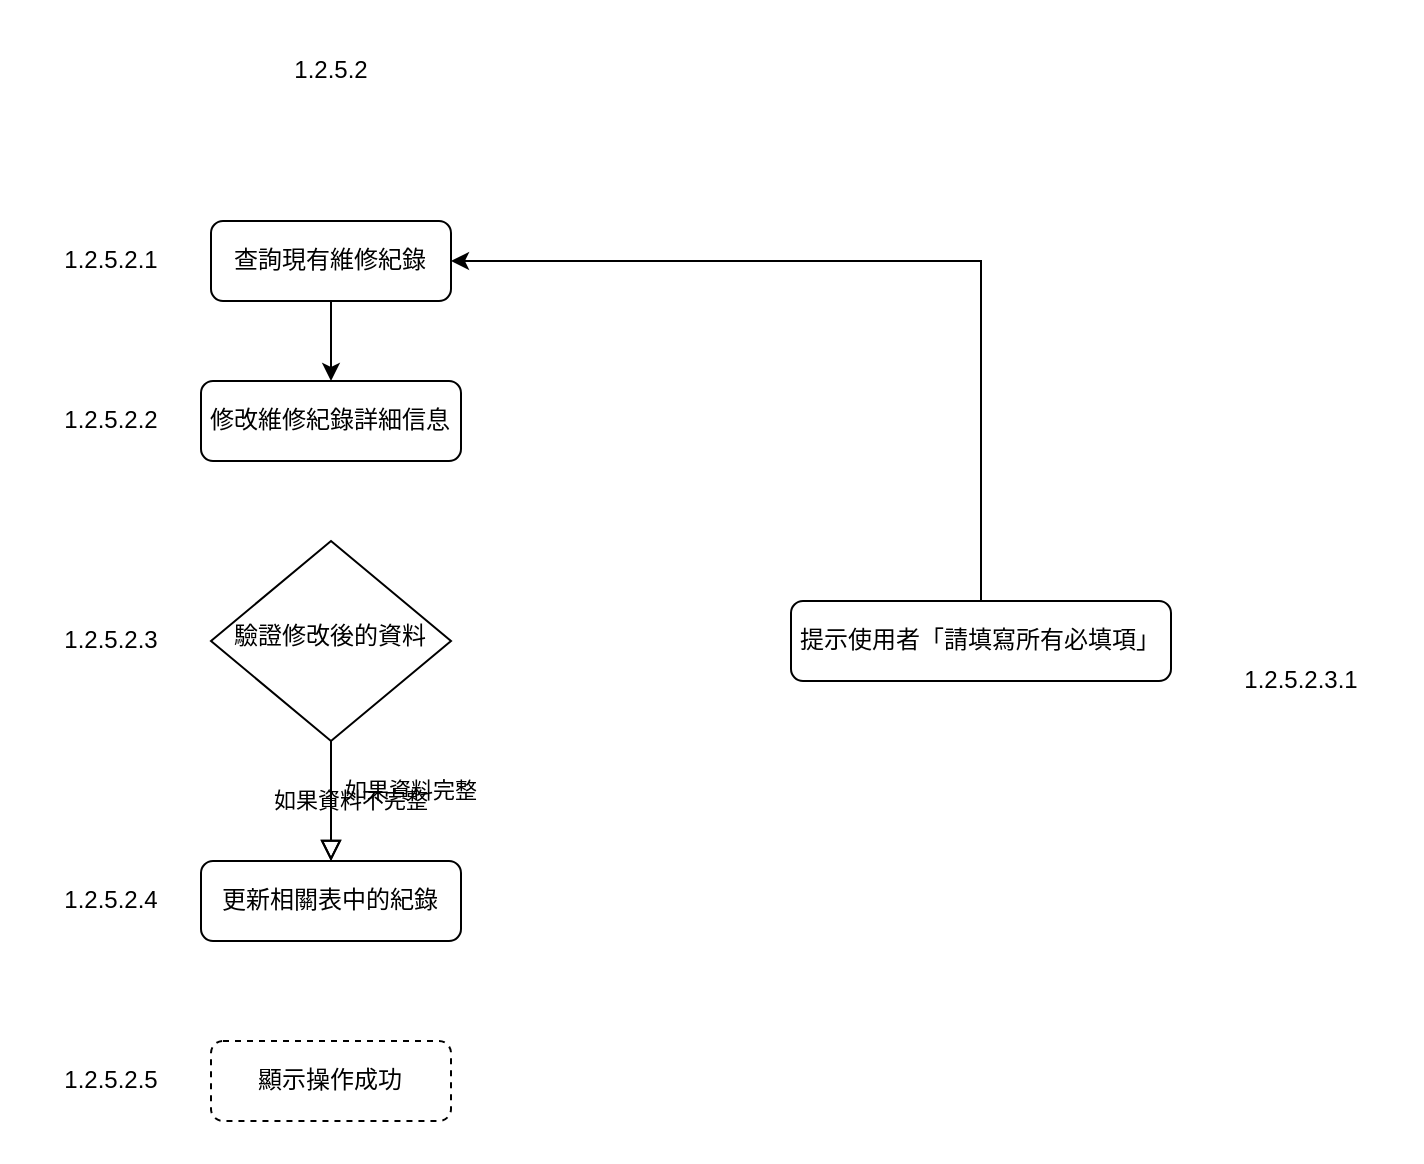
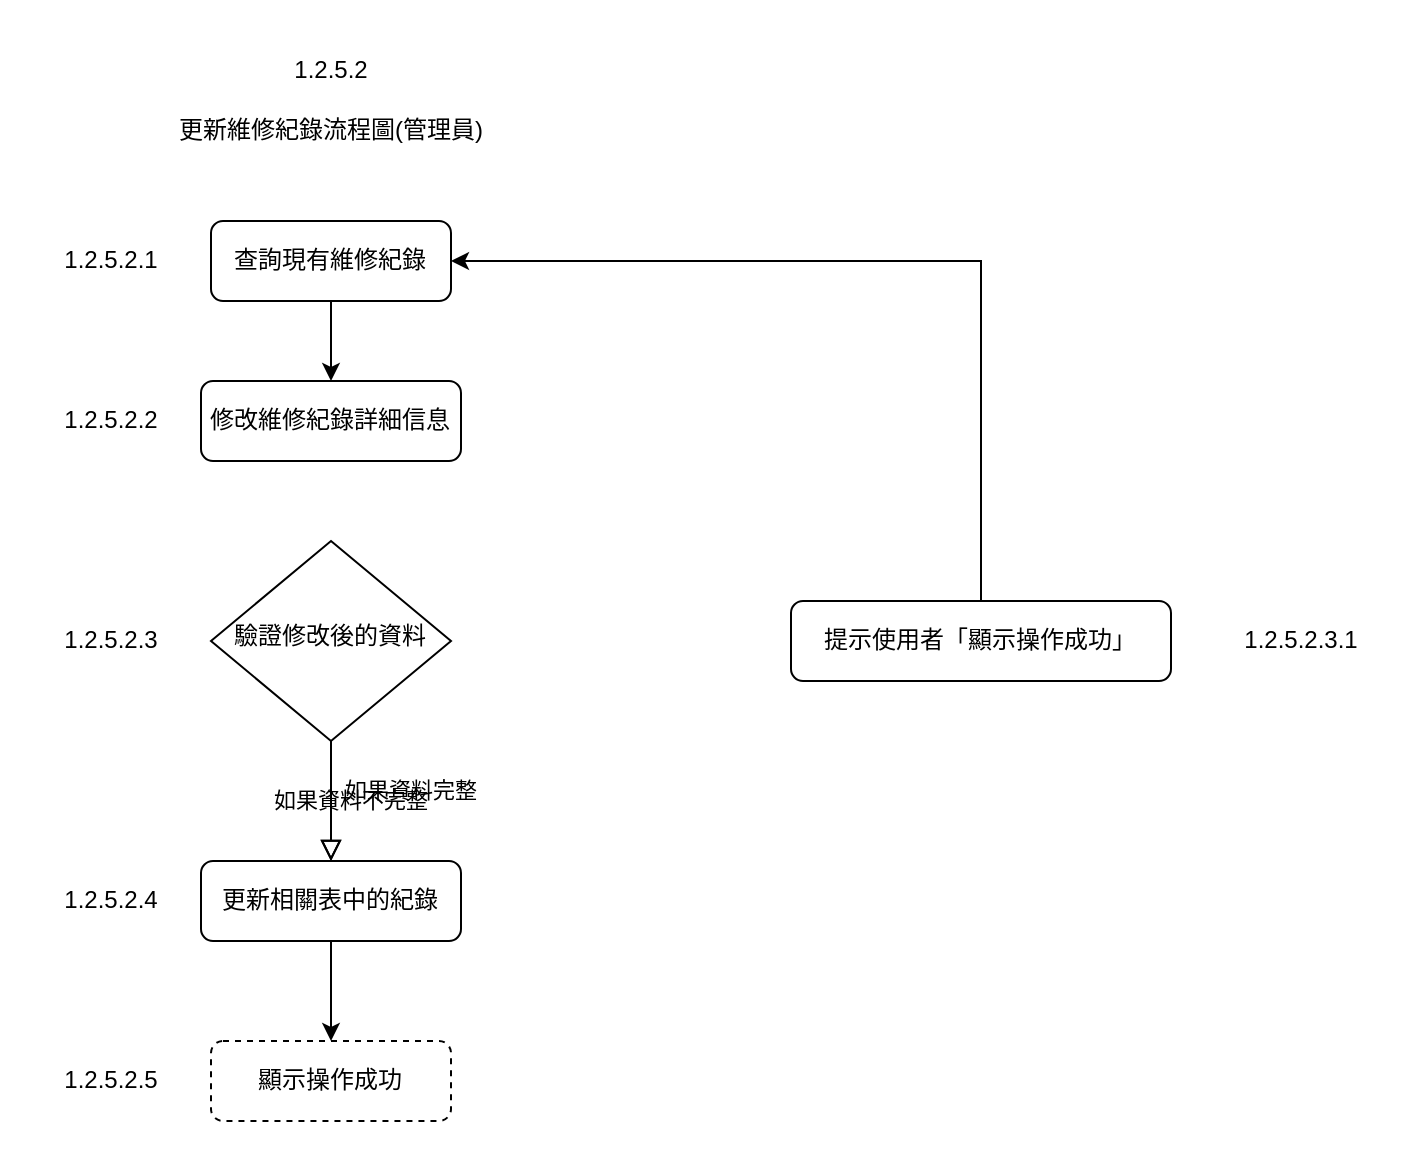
node "更新維修紀錄流程圖(管理員)": added
node "提示使用者「請填寫所有必填項」": label "提示使用者「請填寫所有必填項」" -> "提示使用者「顯示操作成功」"
node "1.2.5.2.3.1": moved (1301, 681) -> (1301, 641)
edge "更新相關表中的紀錄" -> "顯示操作成功": added
